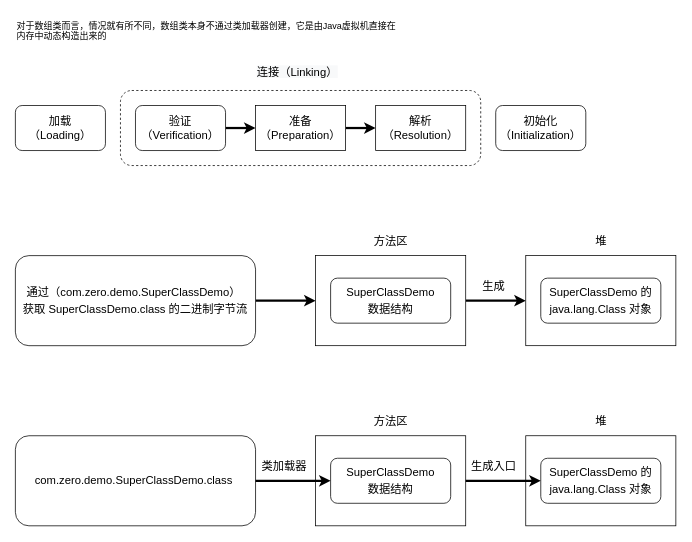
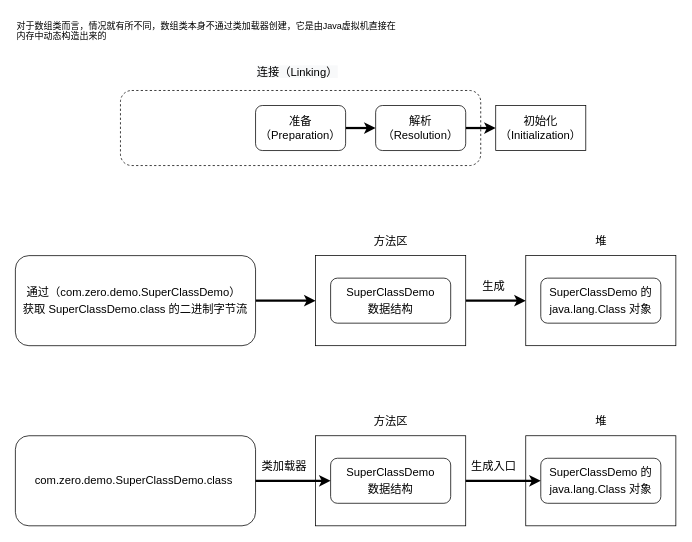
node "加载 （Loading）": removed
node "验证 （Verification）": removed
edge "验证 （Verification）" -> "准备 （Preparation）": removed
node "准备 （Preparation）": shape rectangle -> rounded rectangle
node "解析 （Resolution）": shape rectangle -> rounded rectangle
edge "解析 （Resolution）" -> "初始化（Initialization）": added
node "初始化（Initialization）": shape rounded rectangle -> rectangle
